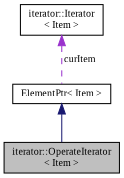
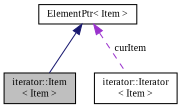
edge "ElementPtr< Item >" -> "iterator::Iterator < Item >": reversed
node "iterator::OperateIterator < Item >": label "iterator::OperateIterator < Item >" -> "iterator::Item < Item >"
